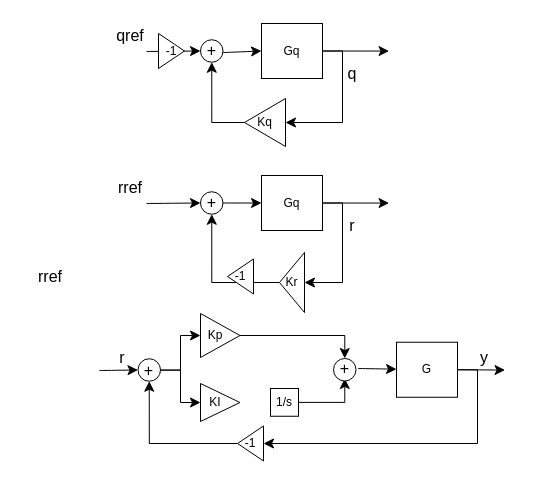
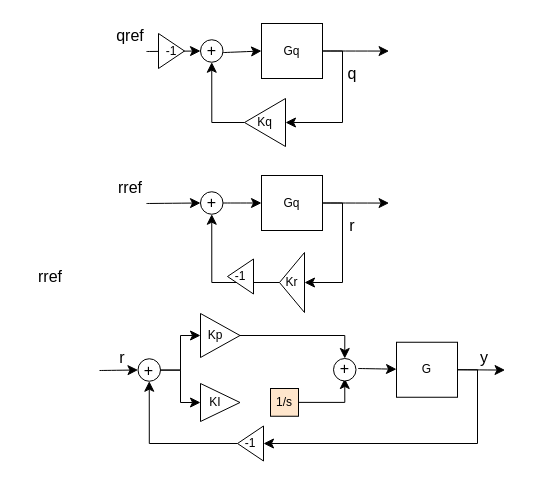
node "1/s": fillcolor #ffffff -> #ffe6cc
